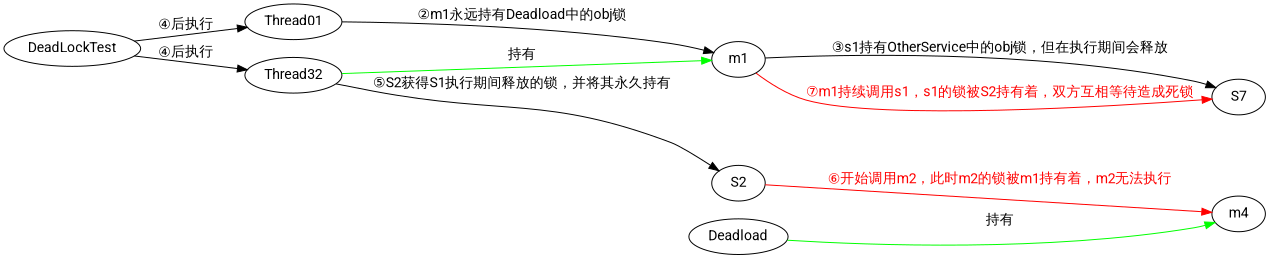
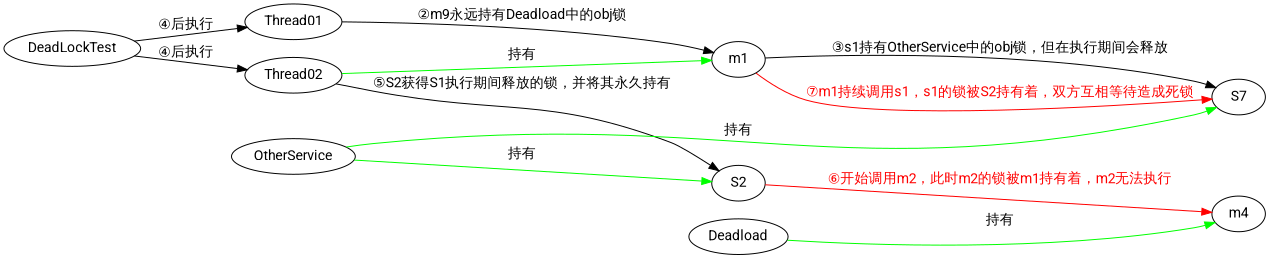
edge "Thread01" -> "m1": label "②m1永远持有Deadload中的obj锁" -> "②m9永远持有Deadload中的obj锁"
node "Thread32": label "Thread32" -> "Thread02"
node "OtherService": added
